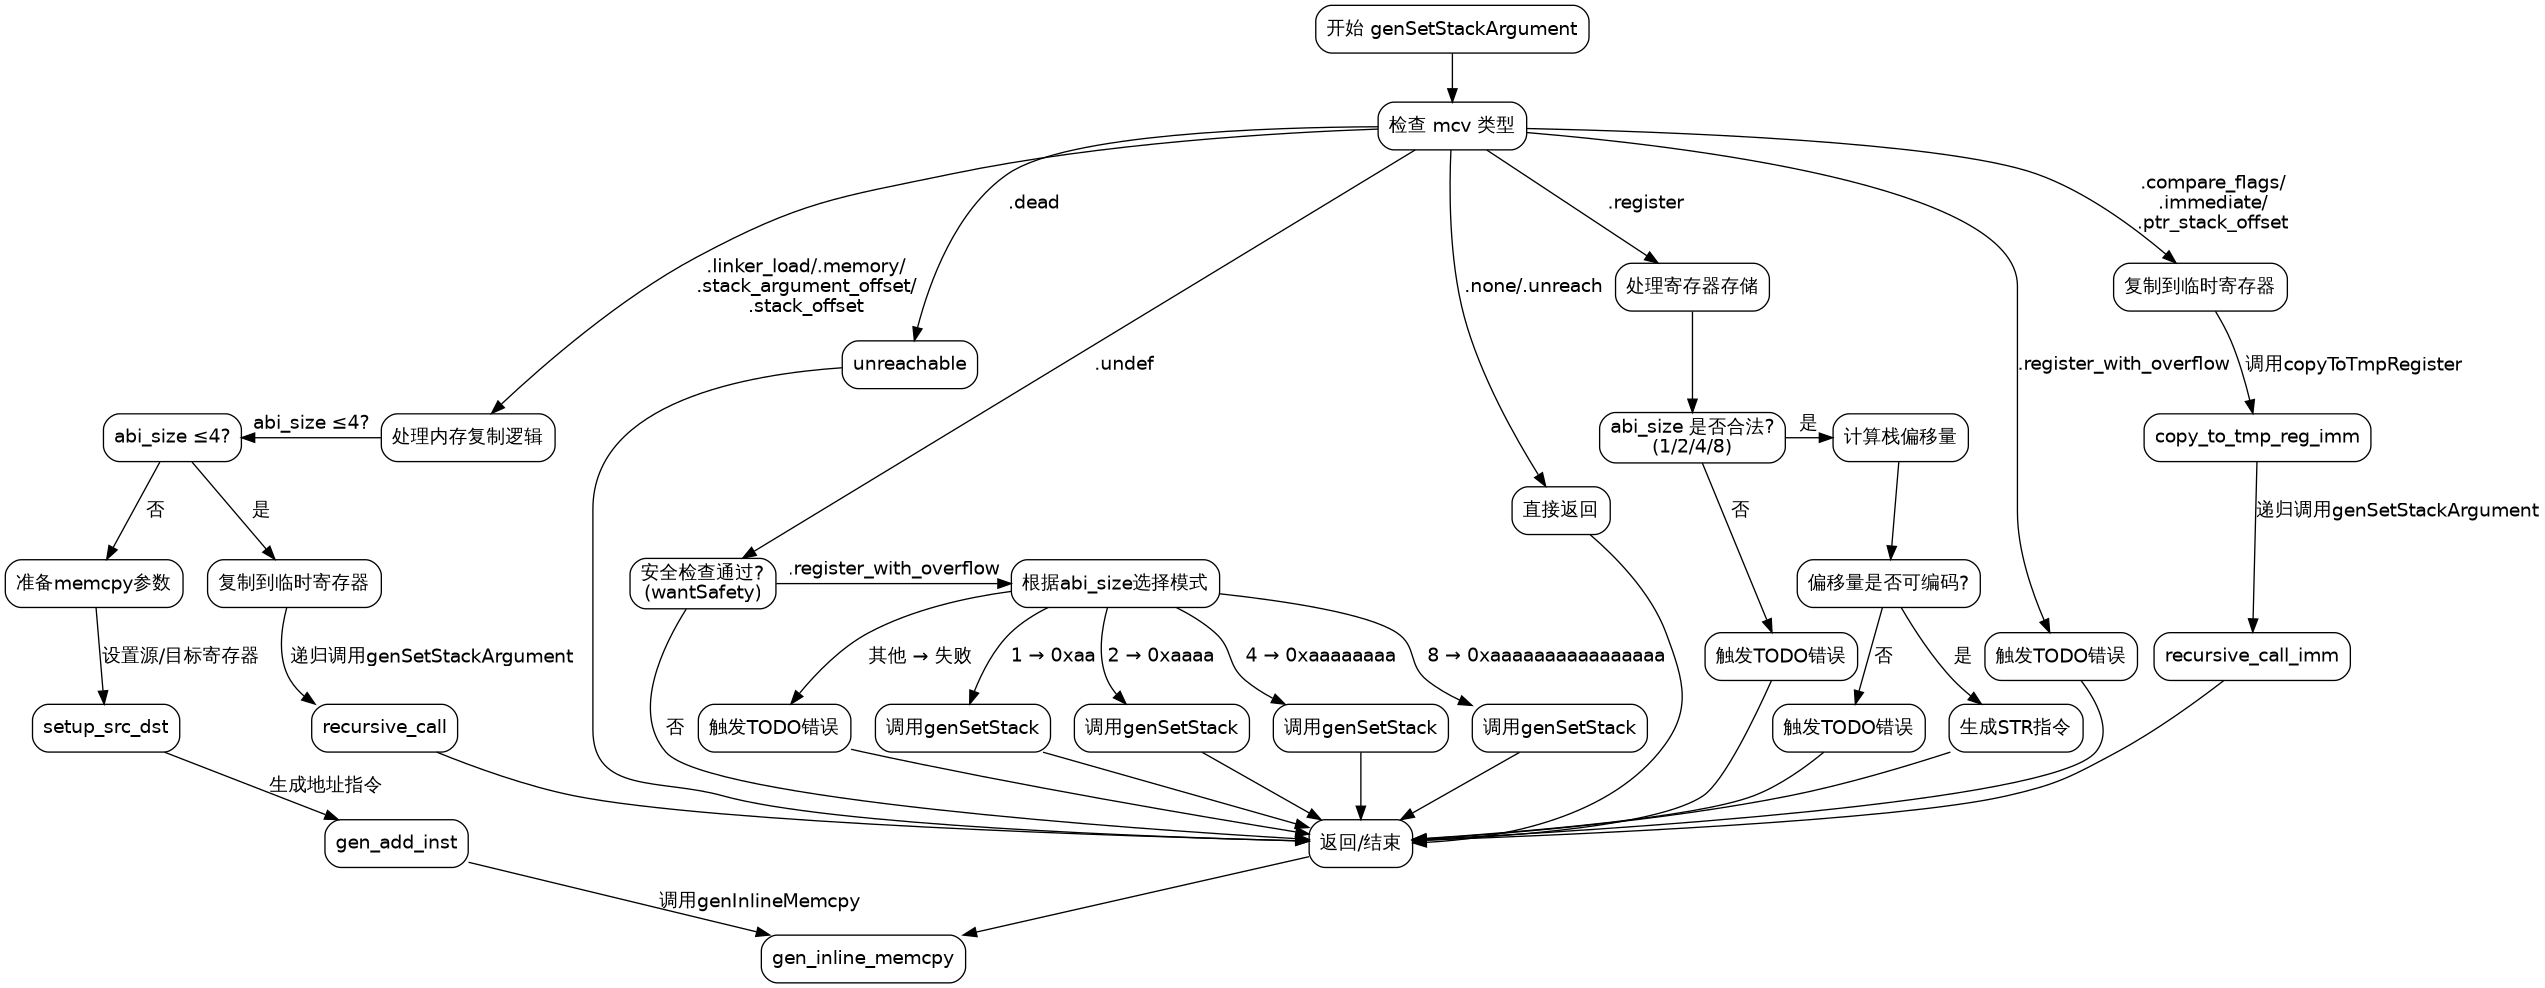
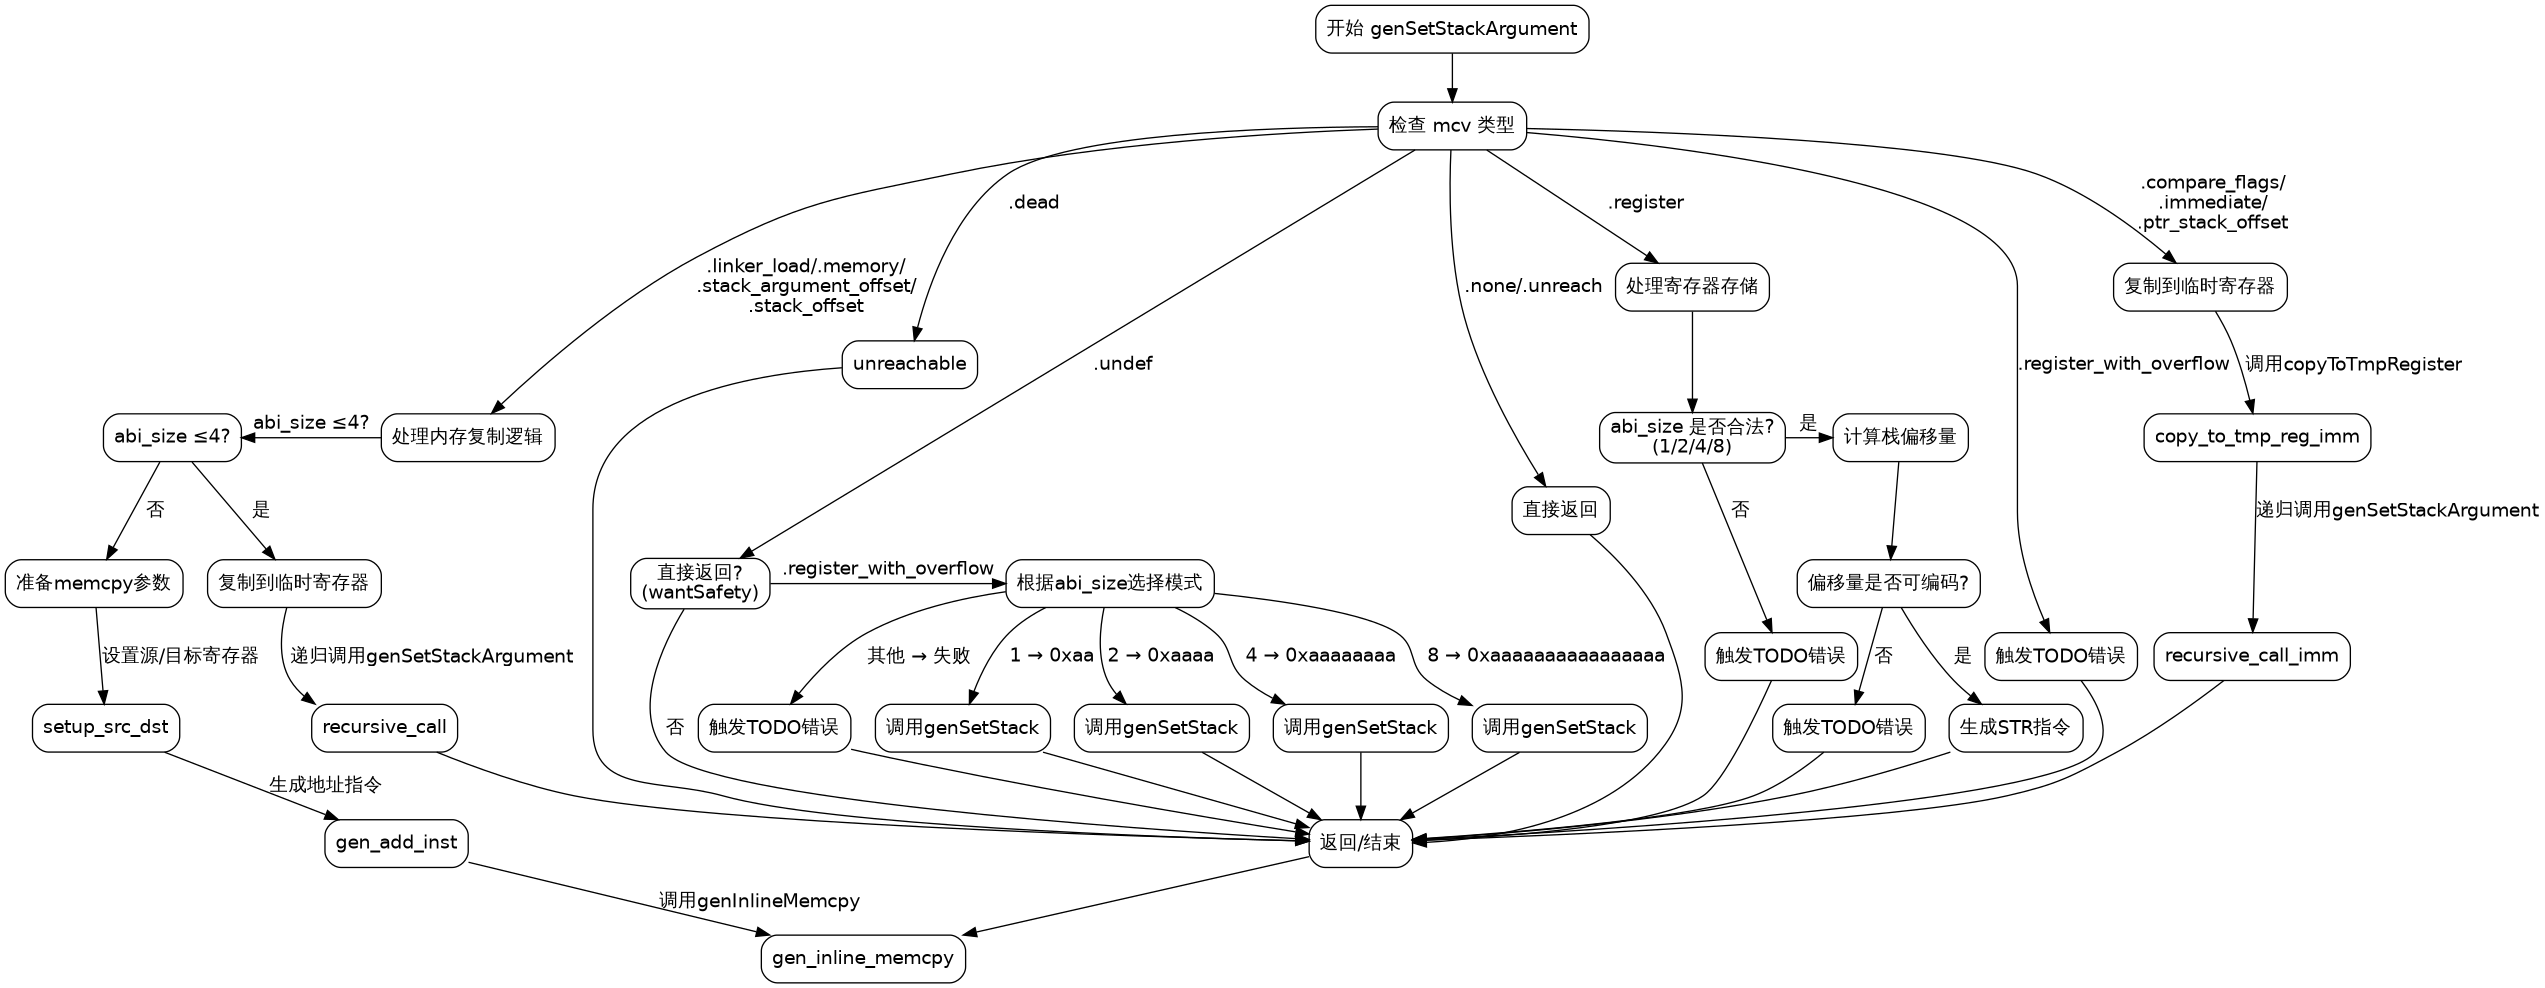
node "安全检查通过? (wantSafety)": label "安全检查通过? (wantSafety)" -> "直接返回? (wantSafety)"
